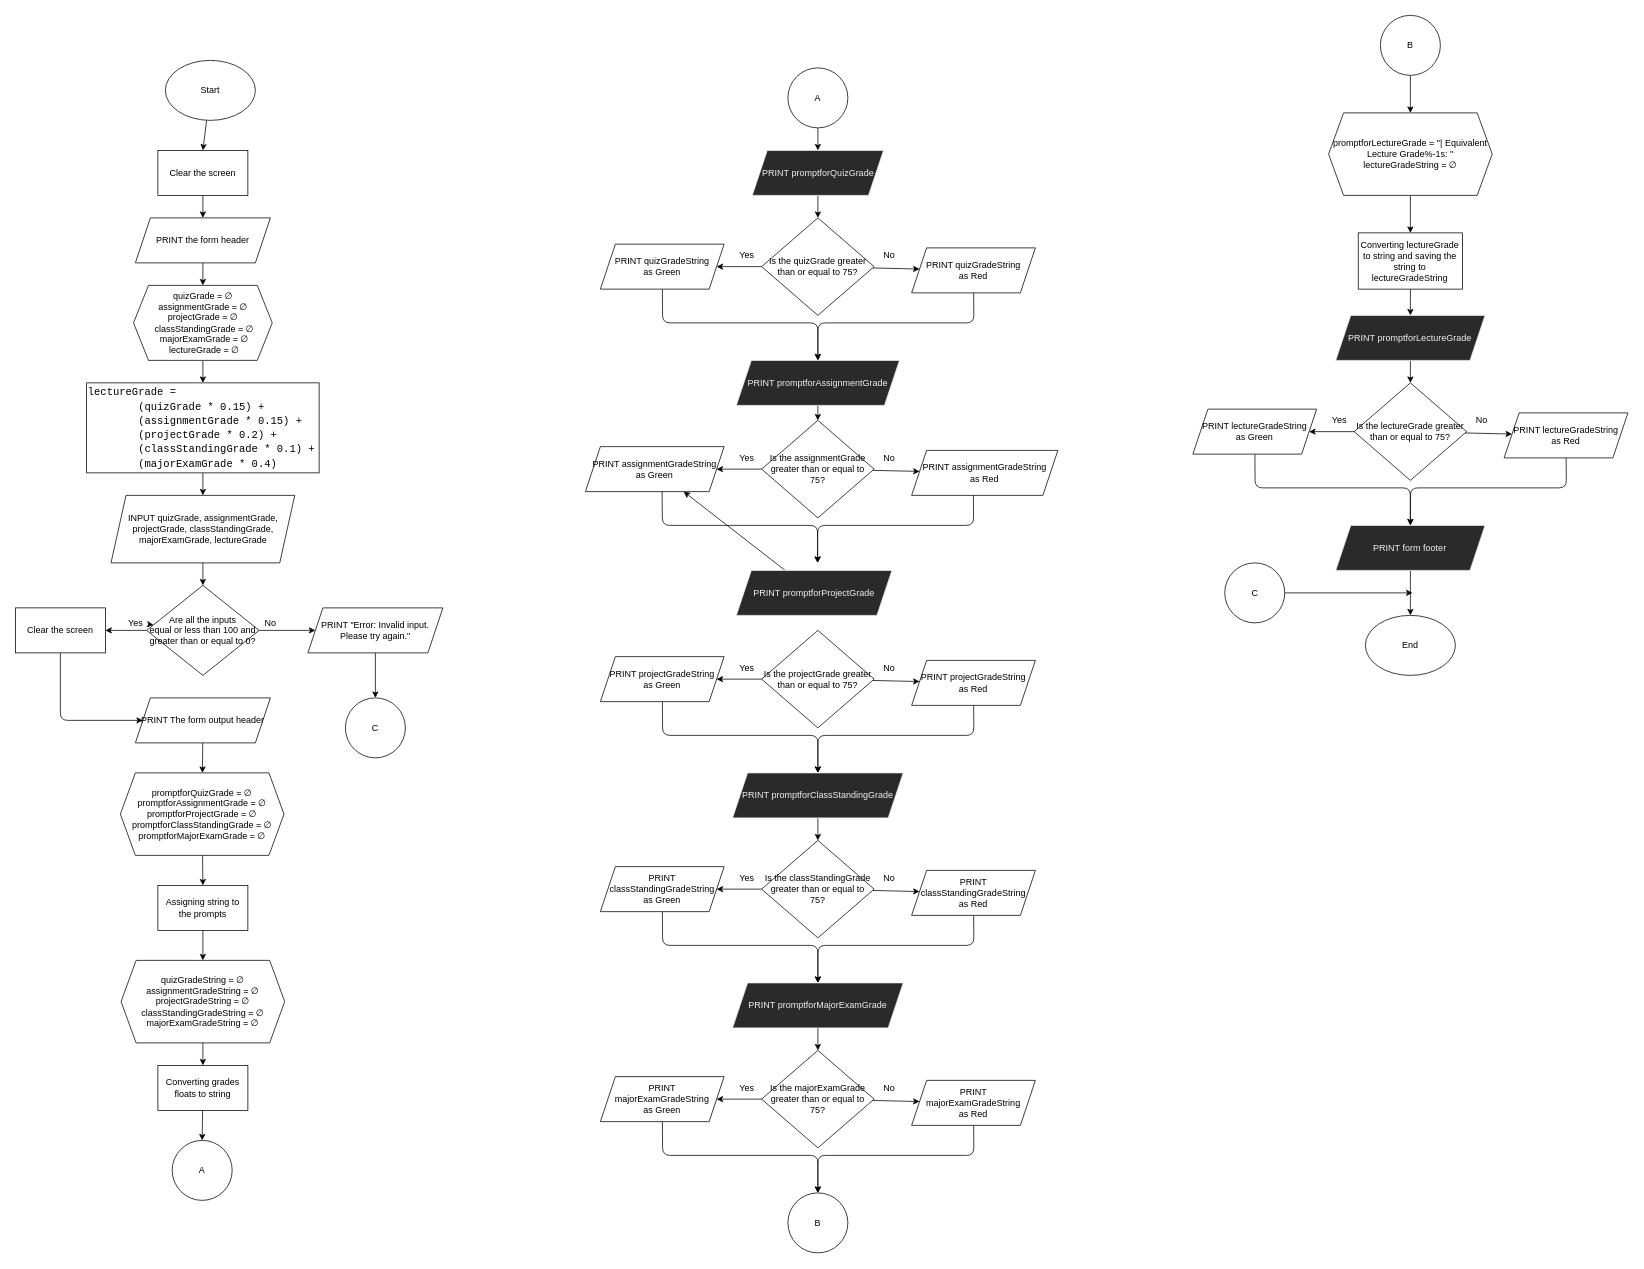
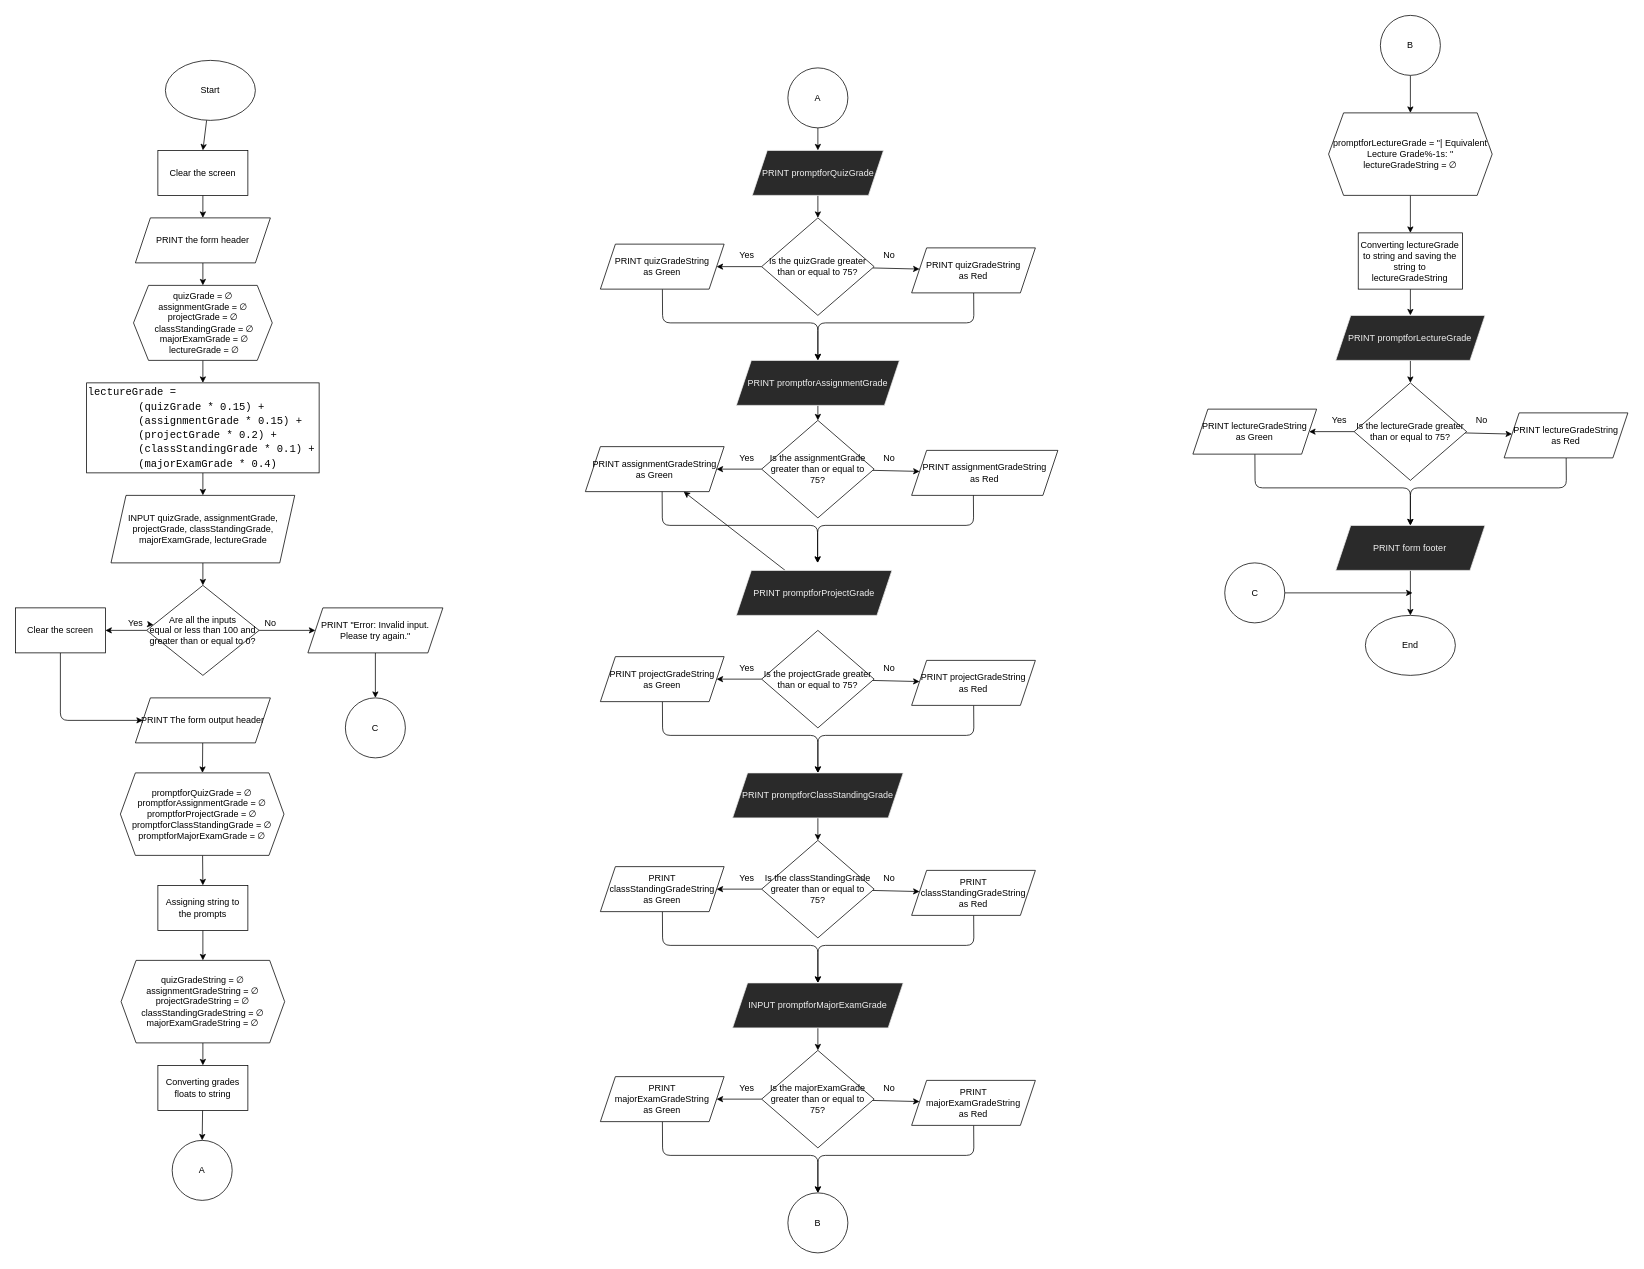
node "PRINT promptforMajorExamGrade": label "PRINT promptforMajorExamGrade" -> "INPUT promptforMajorExamGrade"
